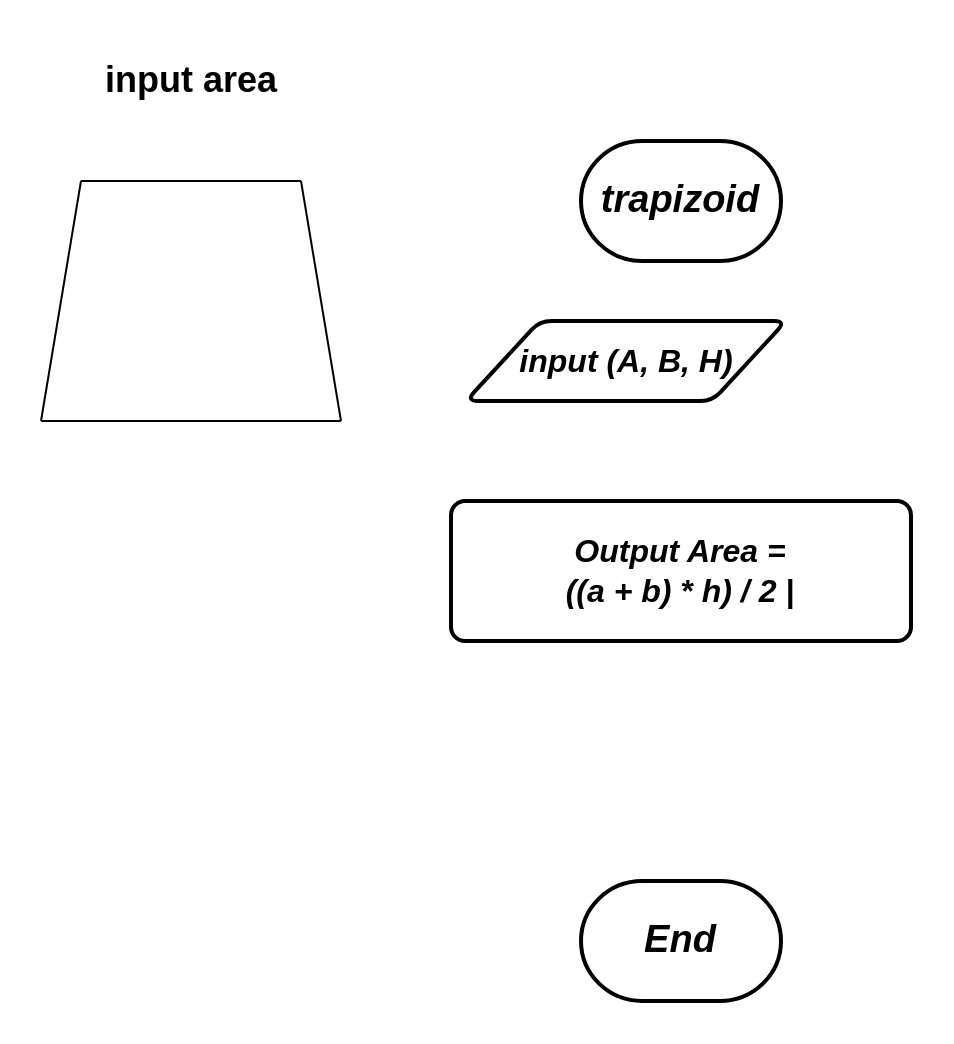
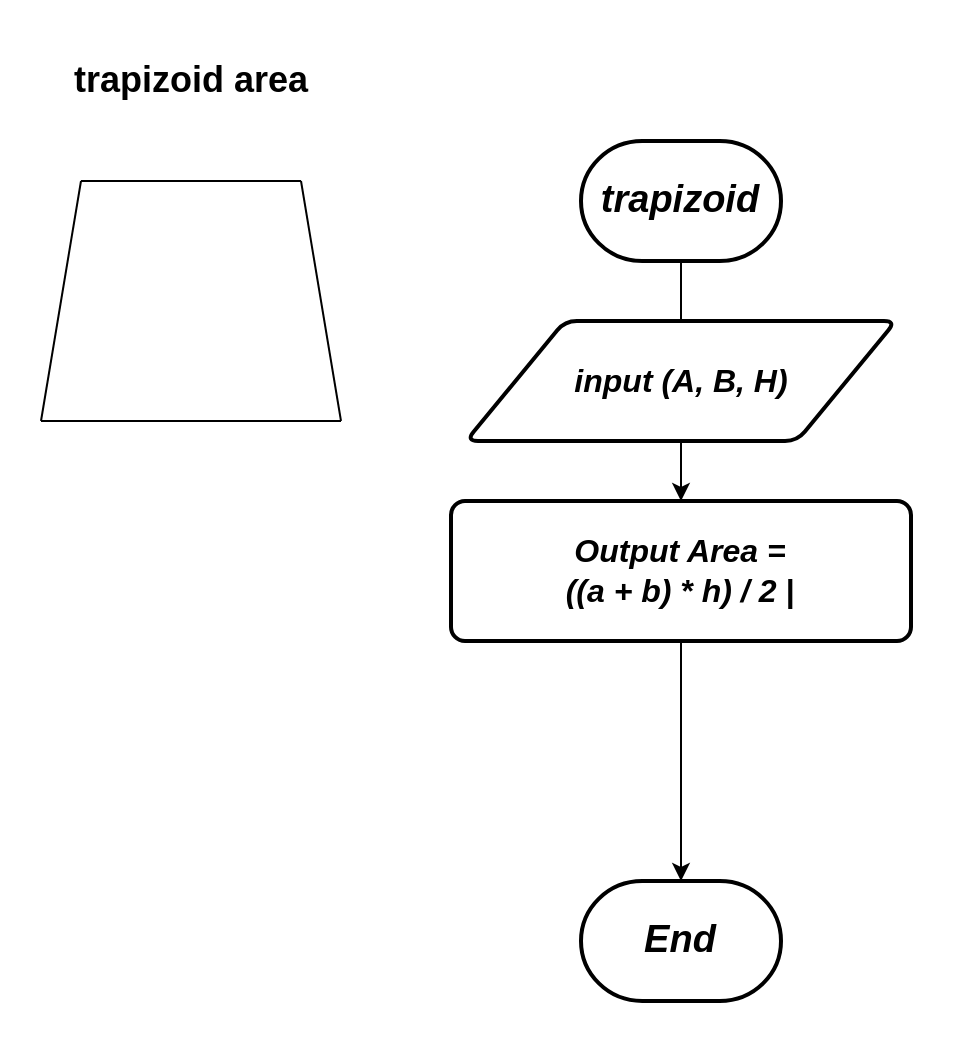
node "input area": label "input area" -> "trapizoid area"
edge "trapizoid" -> "Output Area = ((a + b) * h) / 2 |": added
node "input (A, B, H)": size 320x80 -> 430x120
edge "Output Area = ((a + b) * h) / 2 |" -> "End": added
